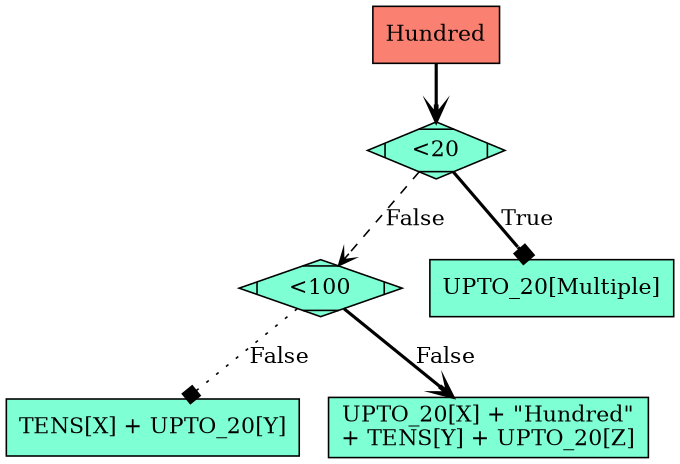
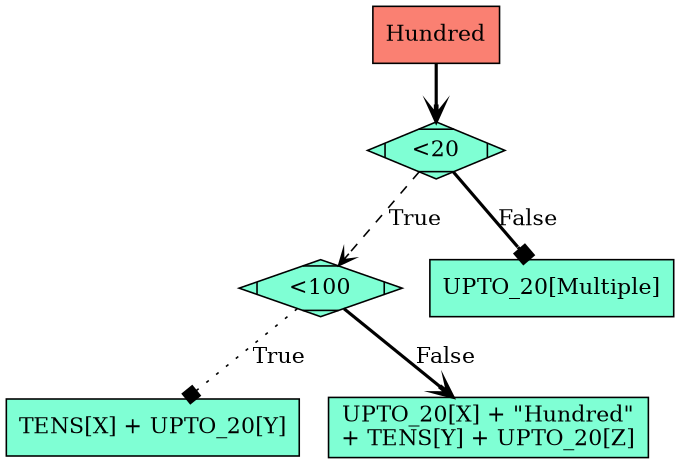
edge "<20" -> "<100": label "False" -> "True"
edge "<20" -> "UPTO_20[Multiple]": label "True" -> "False"
edge "<100" -> "TENS[X] + UPTO_20[Y]": label "False" -> "True"
